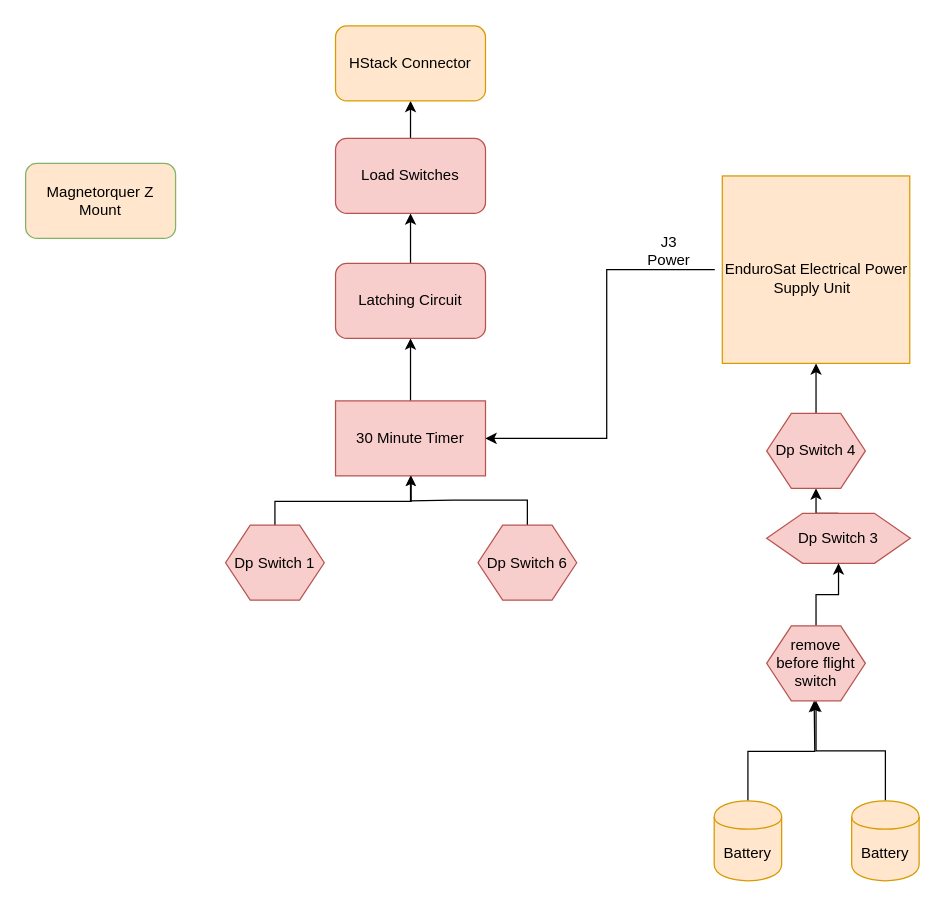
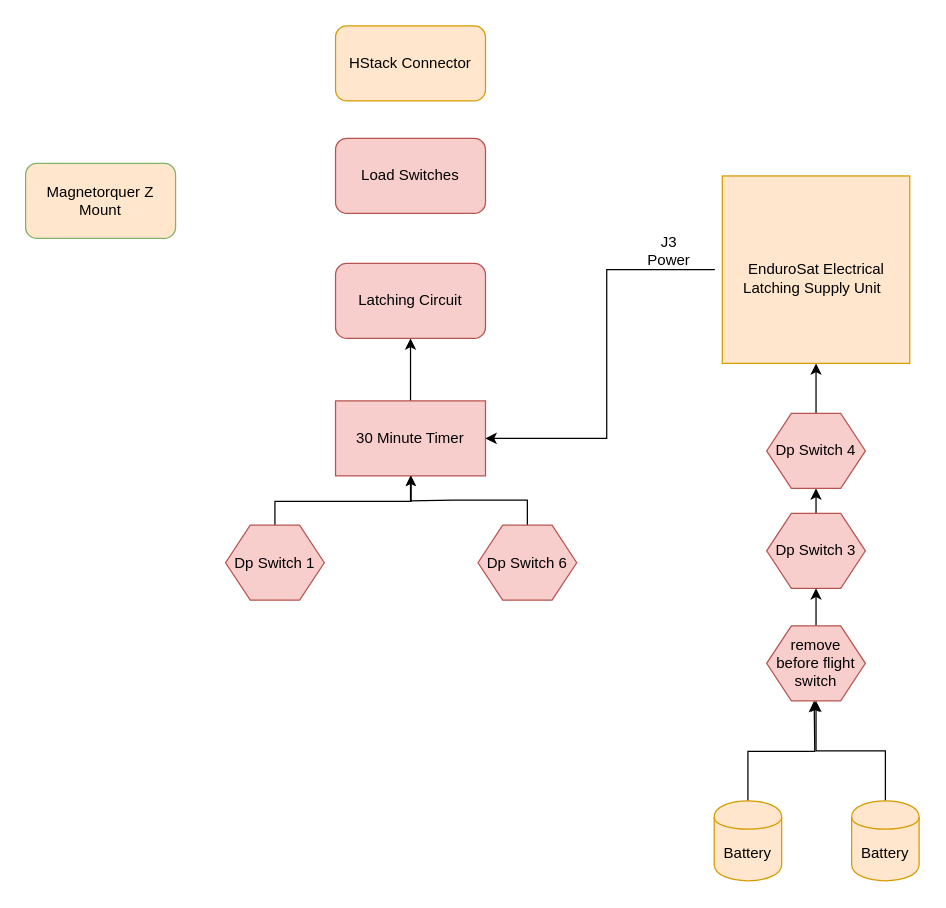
edge "Load Switches" -> "HStack Connector": removed
edge "Latching Circuit" -> "Load Switches": removed
node "EnduroSat Electrical Power Supply Unit": label "EnduroSat Electrical Power Supply Unit" -> "EnduroSat Electrical Latching Supply Unit"
node "Dp Switch 3": size 144x50 -> 99x75
